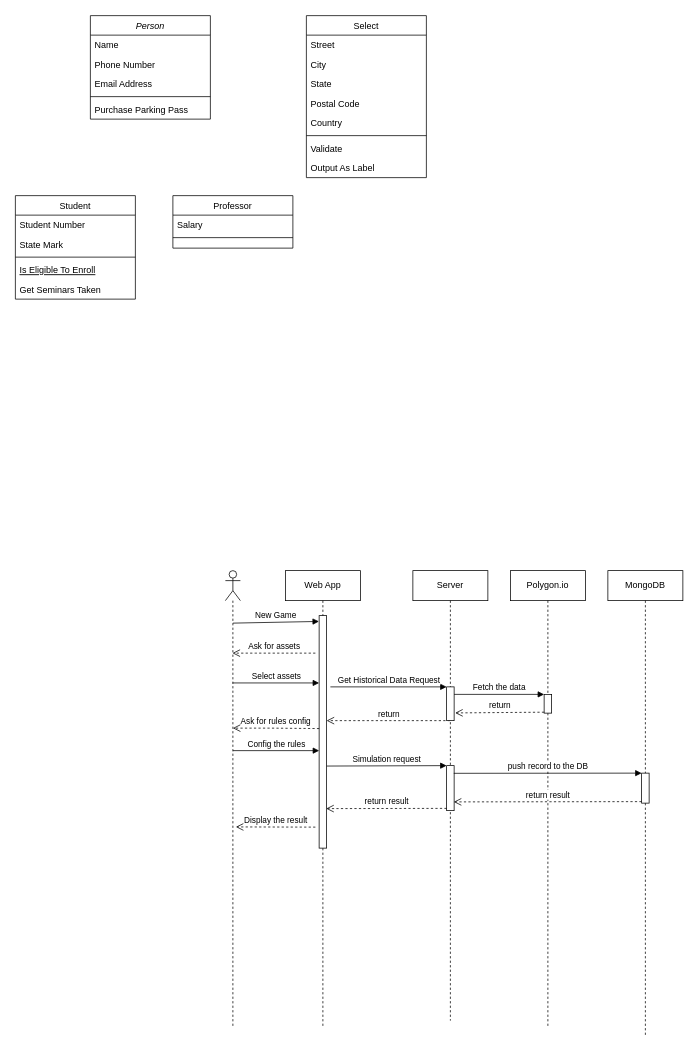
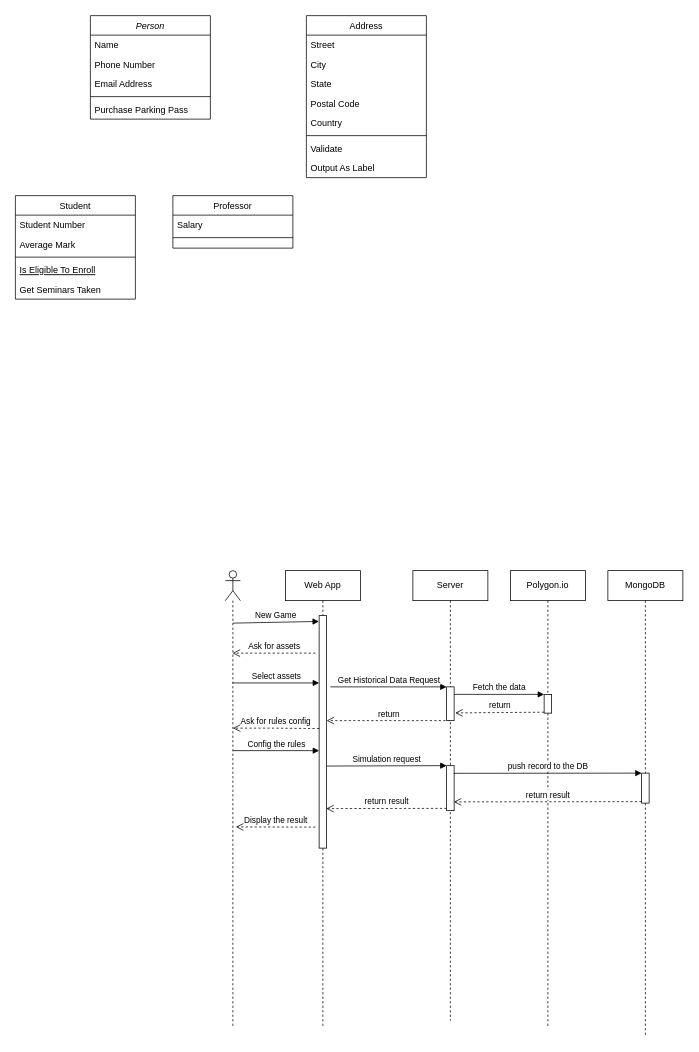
node "Select": label "Select" -> "Address"
node "State Mark": label "State Mark" -> "Average Mark"
